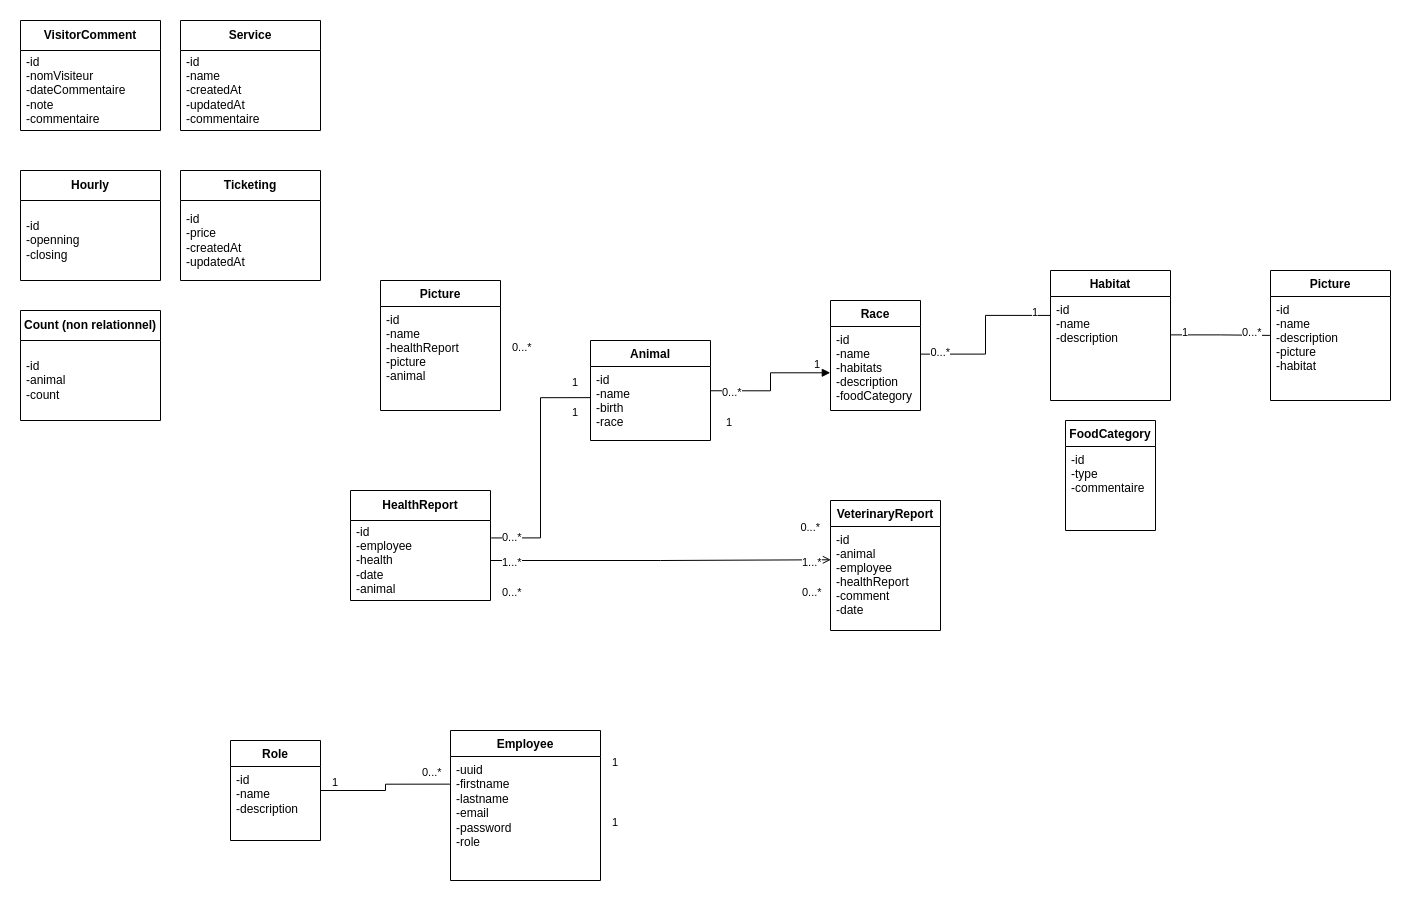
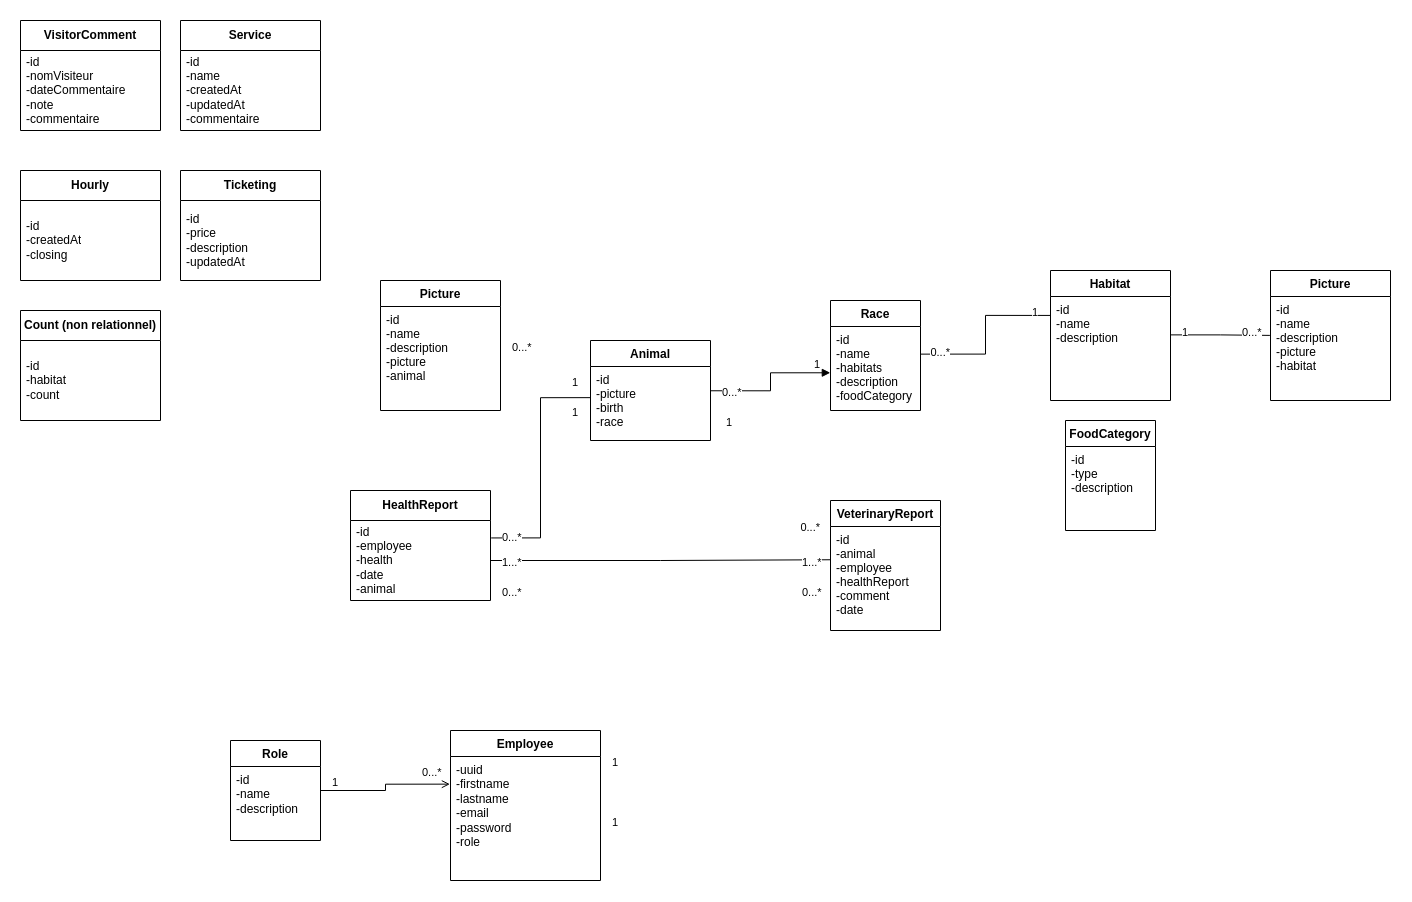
node "-id -openning -closing": label "-id -openning -closing" -> "-id -createdAt -closing"
node "-id -price -createdAt -updatedAt": label "-id -price -createdAt -updatedAt" -> "-id -price -description -updatedAt"
node "-id -name -healthReport -picture -animal": label "-id -name -healthReport -picture -animal" -> "-id -name -description -picture -animal"
node "-id -name -birth -race": label "-id -name -birth -race" -> "-id -picture -birth -race"
node "-id -animal -count": label "-id -animal -count" -> "-id -habitat -count"
node "-id -type -commentaire": label "-id -type -commentaire" -> "-id -type -description"
edge "-id -employee -health -date -animal" -> "-id -animal -employee -healthReport -comment -date": arrowhead open -> none
edge "Role" -- "-uuid -firstname -lastname -email -password -role": arrowhead none -> open
